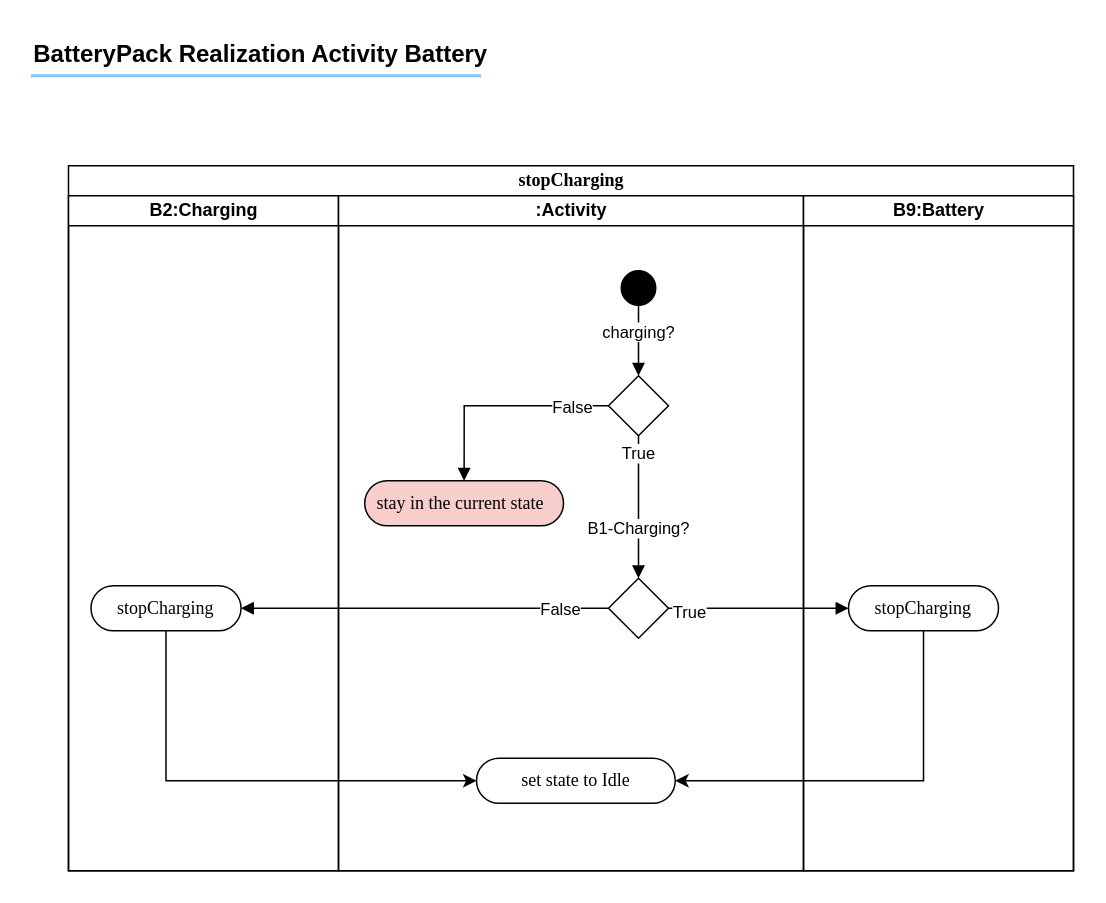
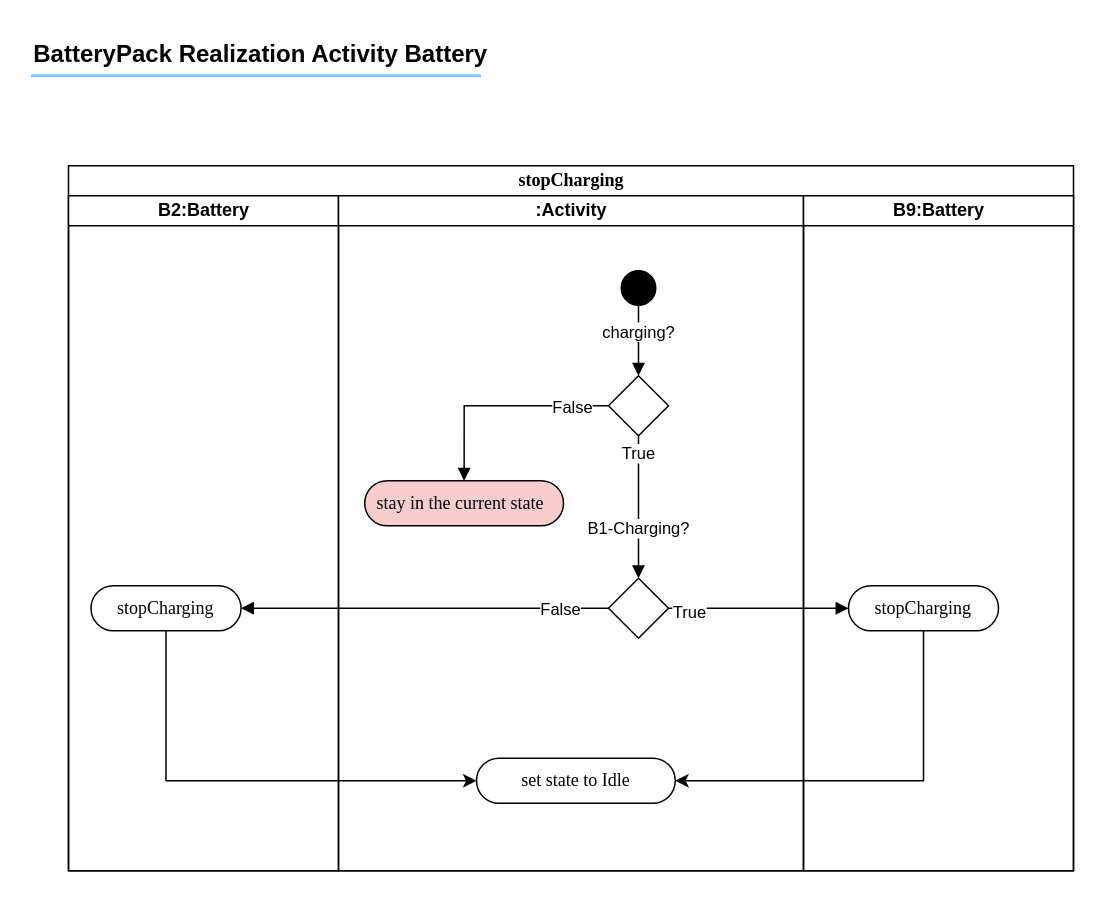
node "B2:Charging": label "B2:Charging" -> "B2:Battery"
